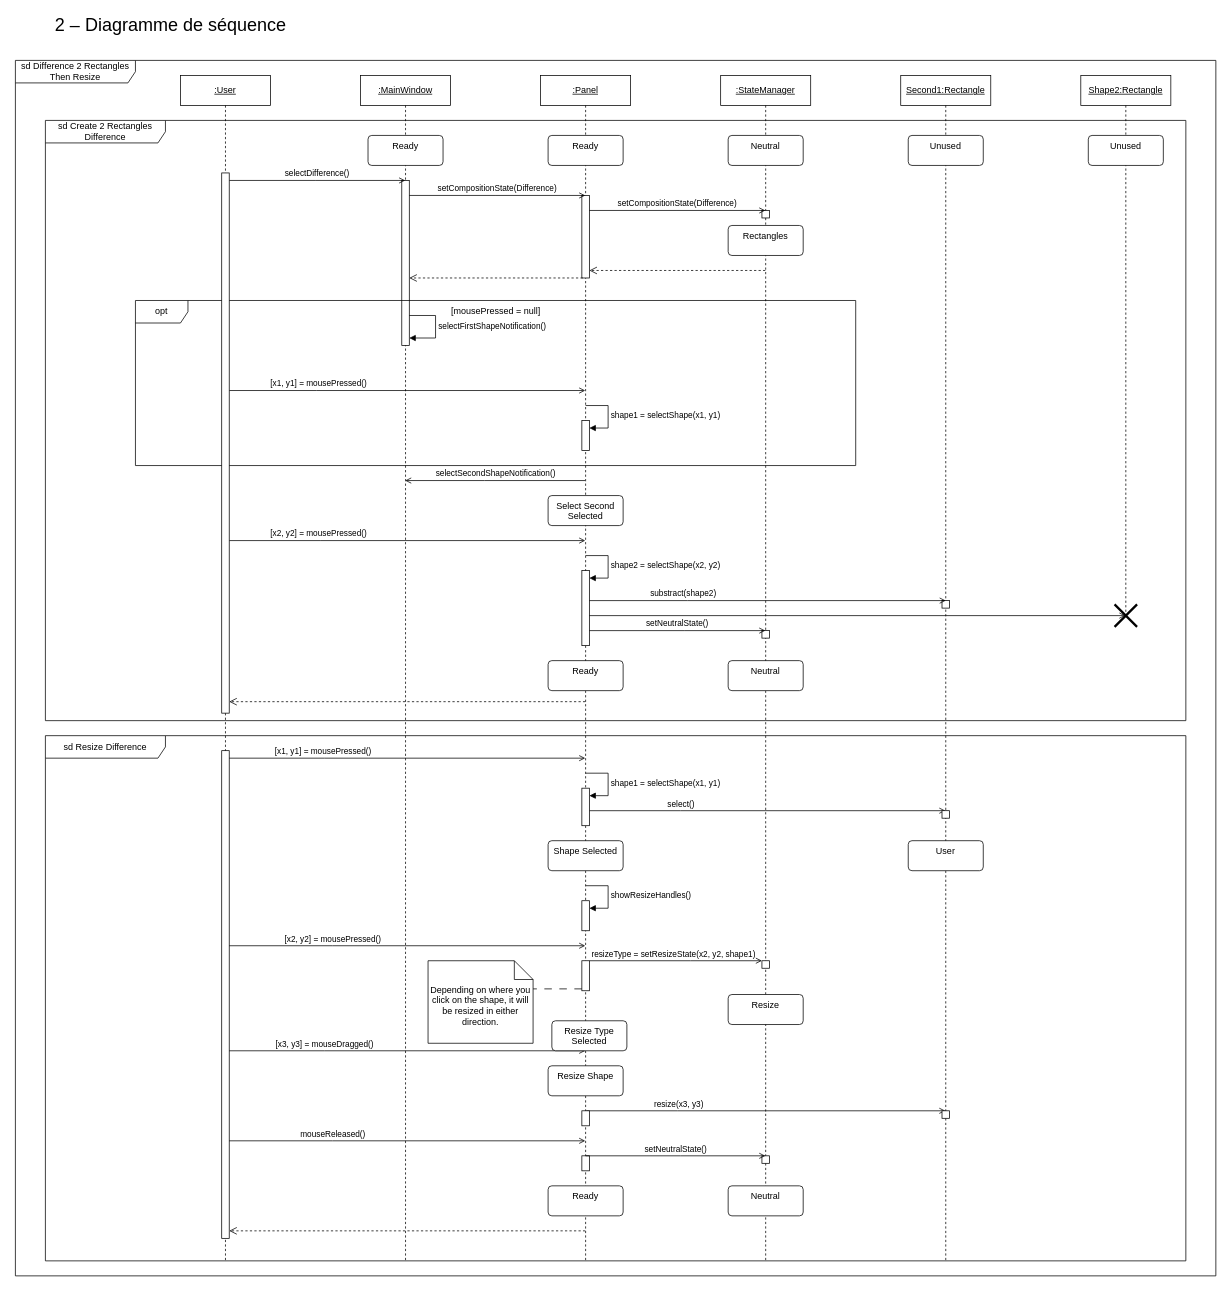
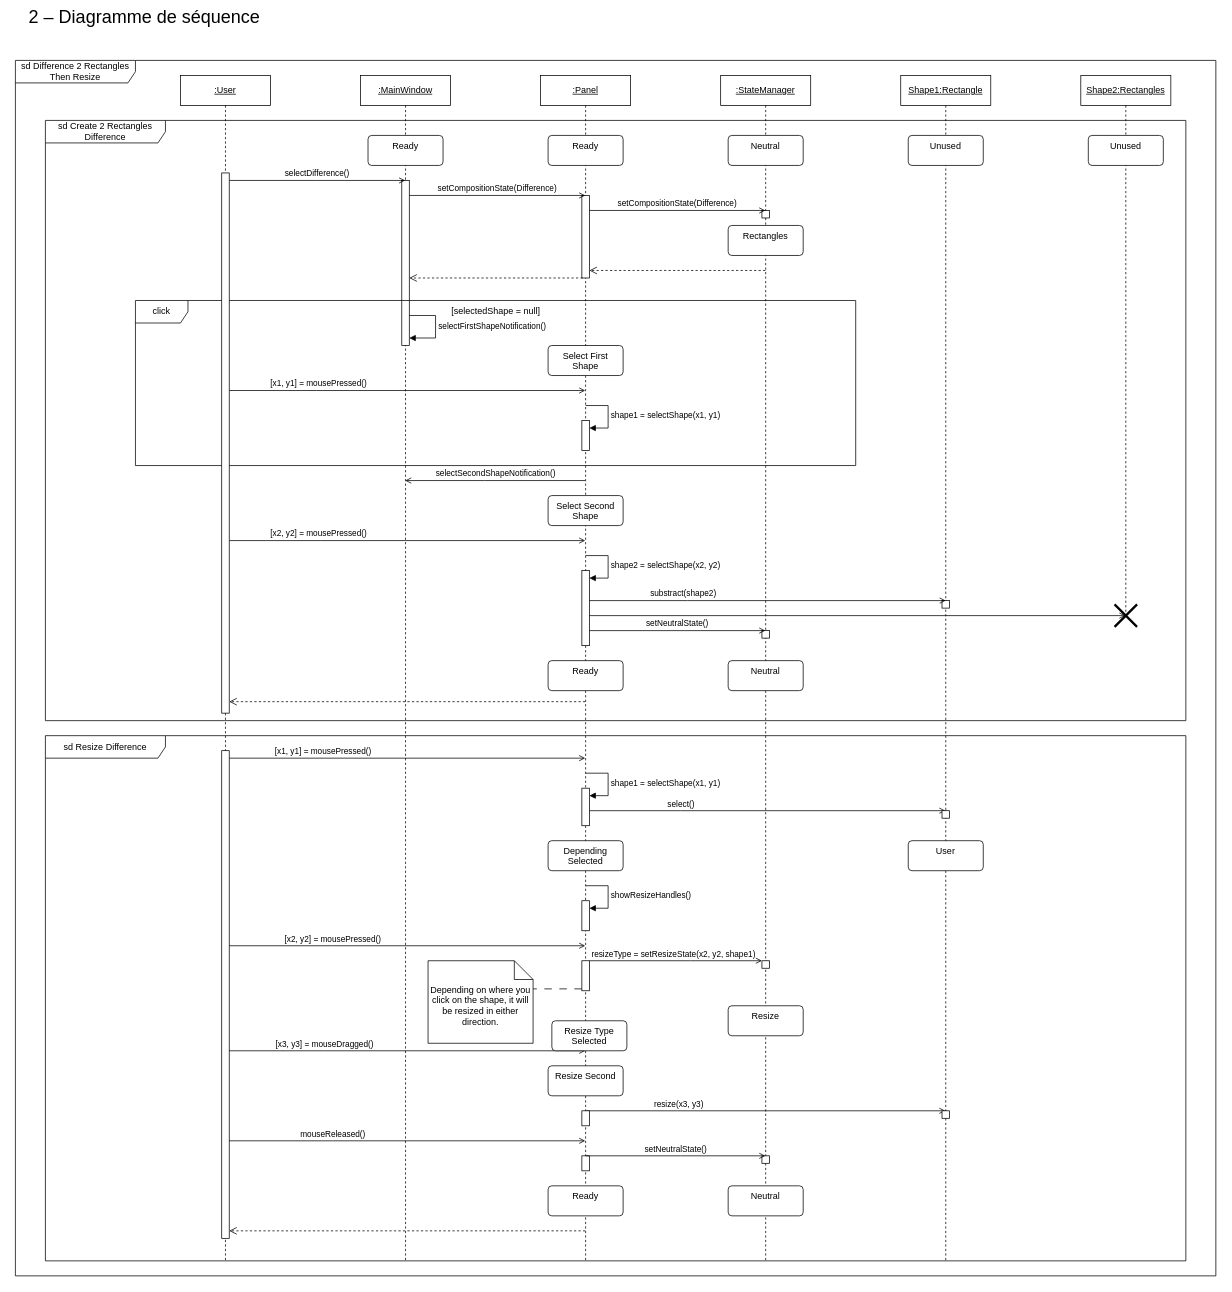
node "2 – Diagramme de séquence": moved (173, 27) -> (147, 19)
node "Second1:Rectangle": label "Second1:Rectangle" -> "Shape1:Rectangle"
node "Shape2:Rectangle": label "Shape2:Rectangle" -> "Shape2:Rectangles"
node "opt": label "opt" -> "click"
node "[mousePressed = null]": label "[mousePressed = null]" -> "[selectedShape = null]"
node "Select First Shape": added
node "Select Second Selected": label "Select Second Selected" -> "Select Second Shape"
node "Shape Selected": label "Shape Selected" -> "Depending Selected"
node "Resize": moved (765, 1009) -> (765, 1020)
node "Resize Shape": label "Resize Shape" -> "Resize Second"
